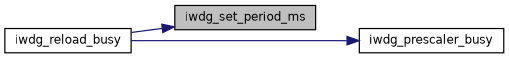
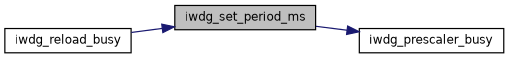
edge "iwdg_reload_busy" -> "iwdg_prescaler_busy": now "iwdg_set_period_ms" -> "iwdg_prescaler_busy"
